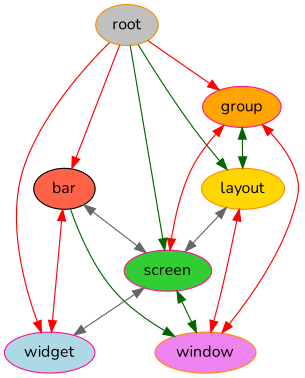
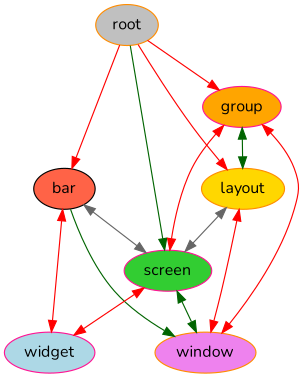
edge "root" -> "layout": color darkgreen -> red
edge "root" -> "widget": removed
edge "screen" -- "widget": color gray40 -> red
